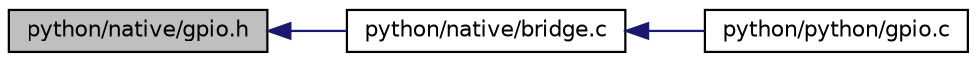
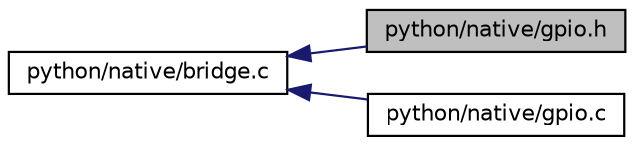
edge "python/native/bridge.c" -> "python/native/gpio.h": reversed
node "python/python/gpio.c": label "python/python/gpio.c" -> "python/native/gpio.c"
